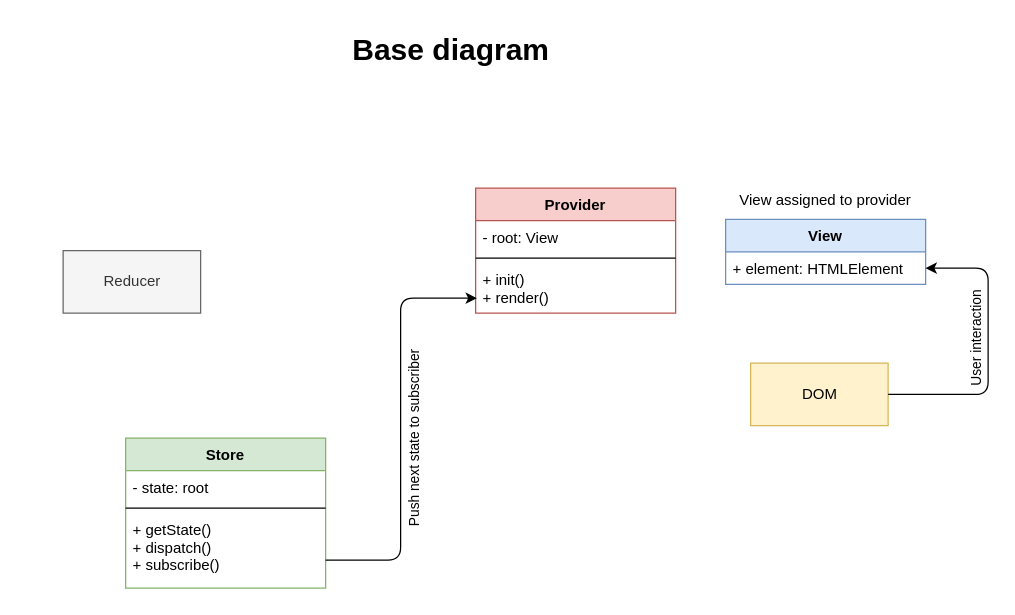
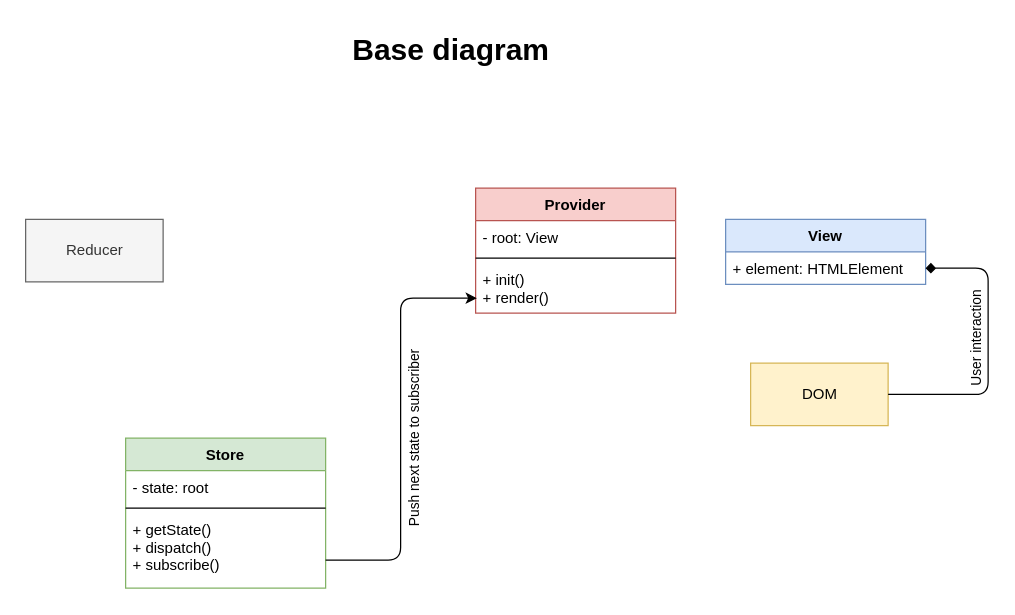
node "View assigned to provider": removed
edge "DOM" -> "+ element: HTMLElement": arrowhead classic -> diamond
node "Reducer": moved (132, 282) -> (94, 251)
